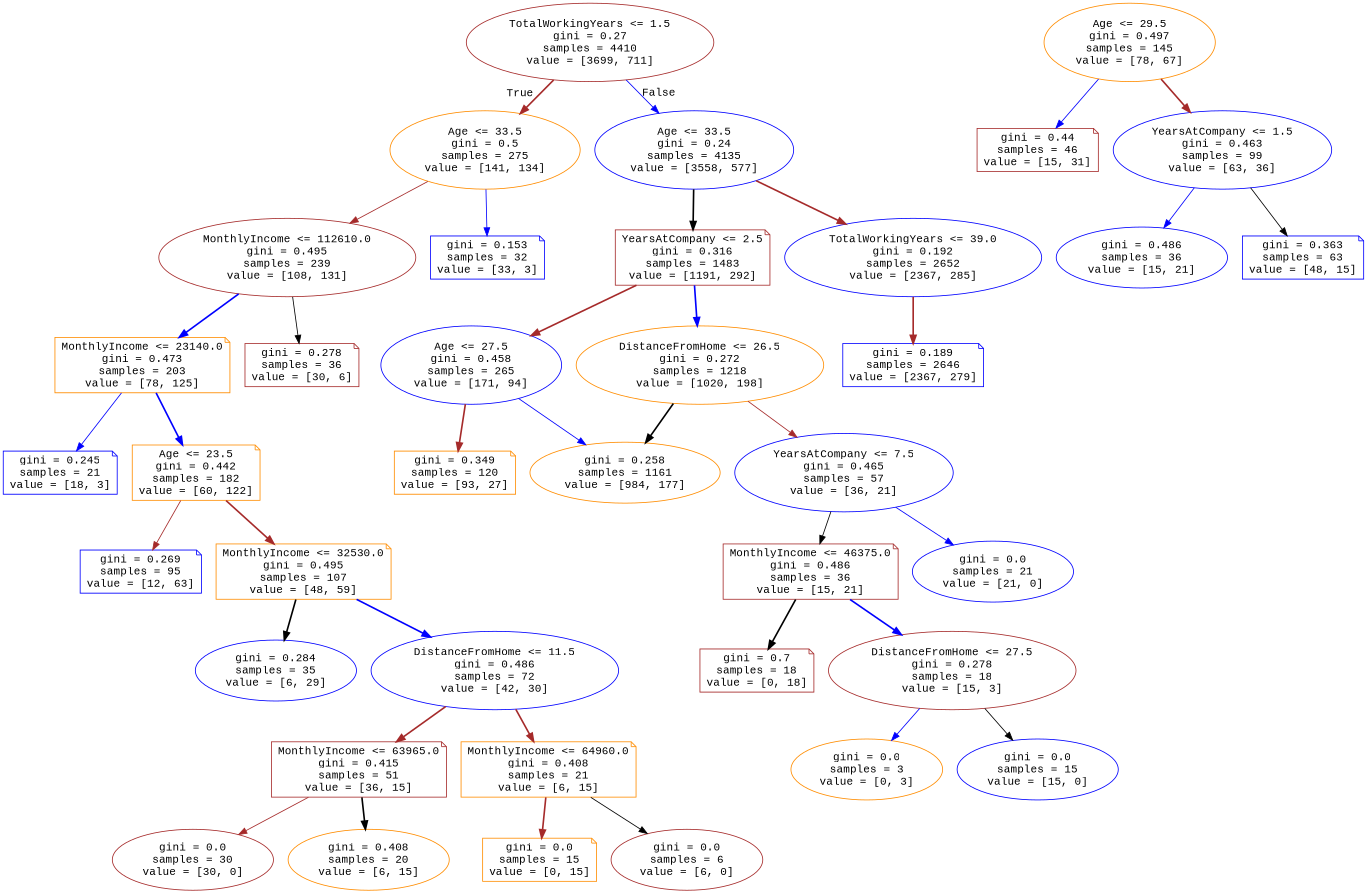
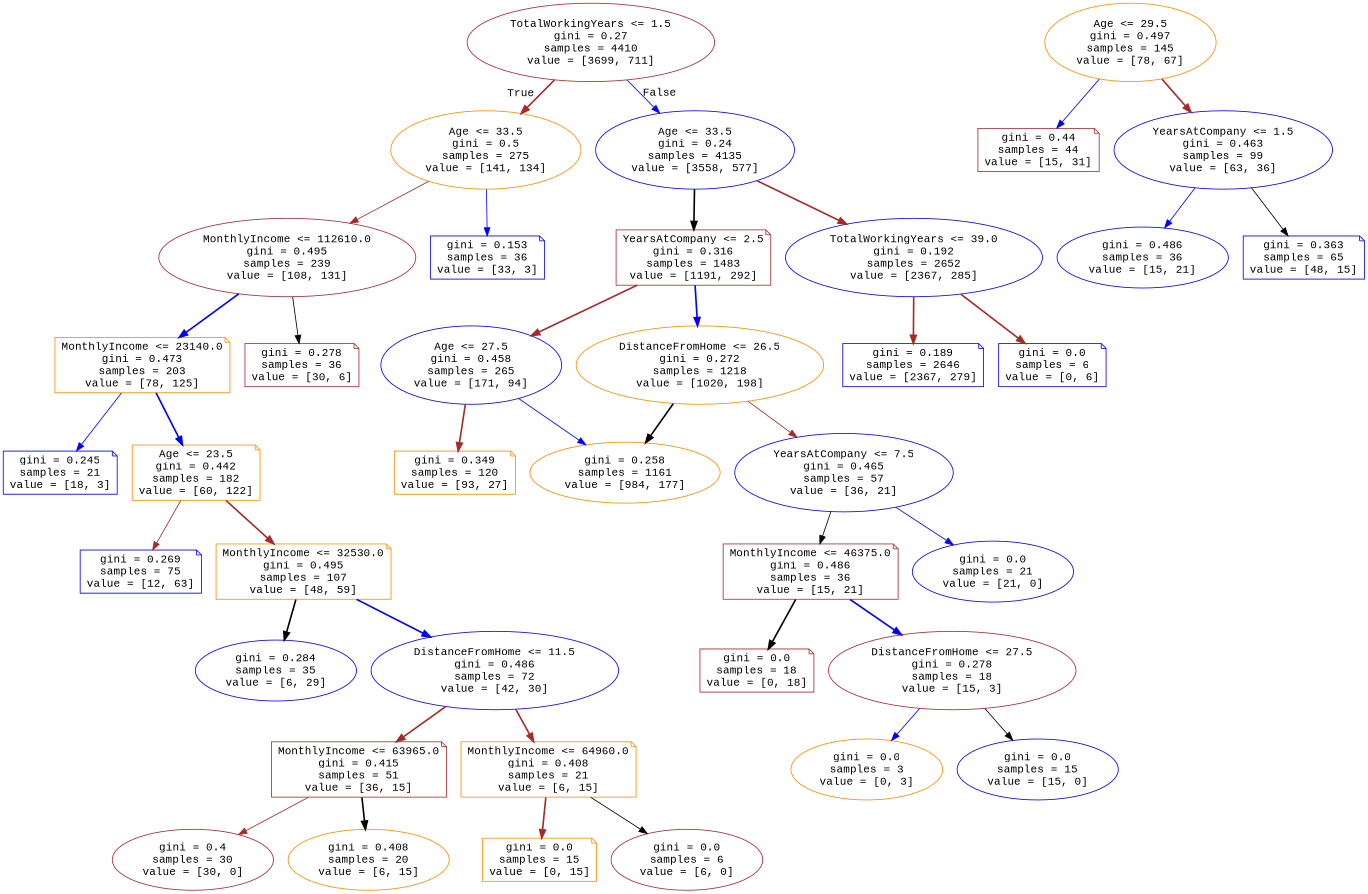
node "gini = 0.44 samples = 46 value = [15, 31]": label "gini = 0.44 samples = 46 value = [15, 31]" -> "gini = 0.44 samples = 44 value = [15, 31]"
node "gini = 0.153 samples = 32 value = [33, 3]": label "gini = 0.153 samples = 32 value = [33, 3]" -> "gini = 0.153 samples = 36 value = [33, 3]"
node "gini = 0.363 samples = 63 value = [48, 15]": label "gini = 0.363 samples = 63 value = [48, 15]" -> "gini = 0.363 samples = 65 value = [48, 15]"
node "gini = 0.0 samples = 6 value = [0, 6]": added
node "gini = 0.269 samples = 95 value = [12, 63]": label "gini = 0.269 samples = 95 value = [12, 63]" -> "gini = 0.269 samples = 75 value = [12, 63]"
node "gini = 0.7 samples = 18 value = [0, 18]": label "gini = 0.7 samples = 18 value = [0, 18]" -> "gini = 0.0 samples = 18 value = [0, 18]"
node "gini = 0.0 samples = 30 value = [30, 0]": label "gini = 0.0 samples = 30 value = [30, 0]" -> "gini = 0.4 samples = 30 value = [30, 0]"
